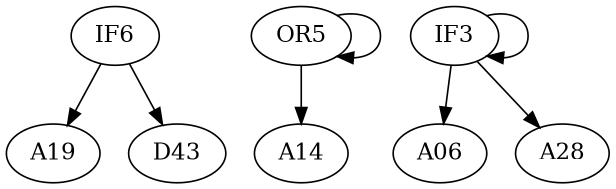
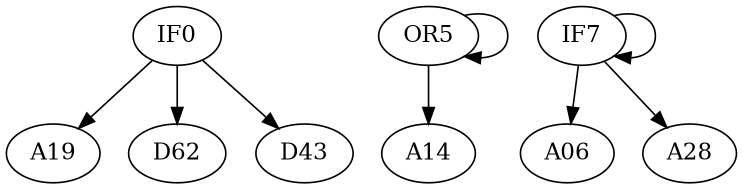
node "IF6": label "IF6" -> "IF0"
node "IF3": label "IF3" -> "IF7"
node "D62": added
